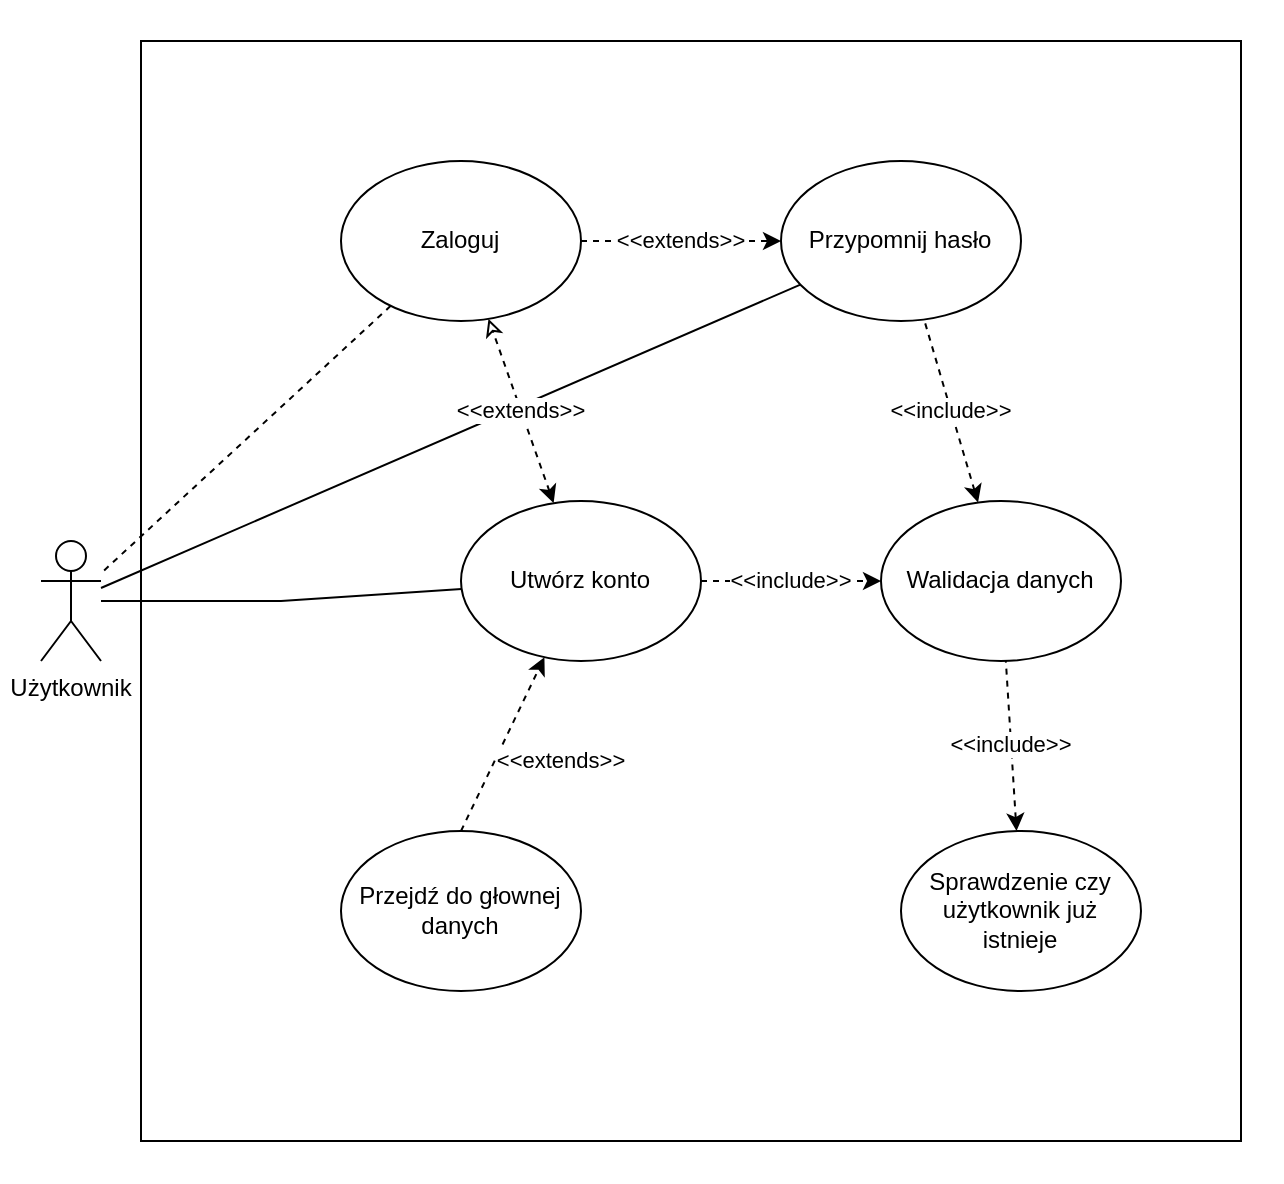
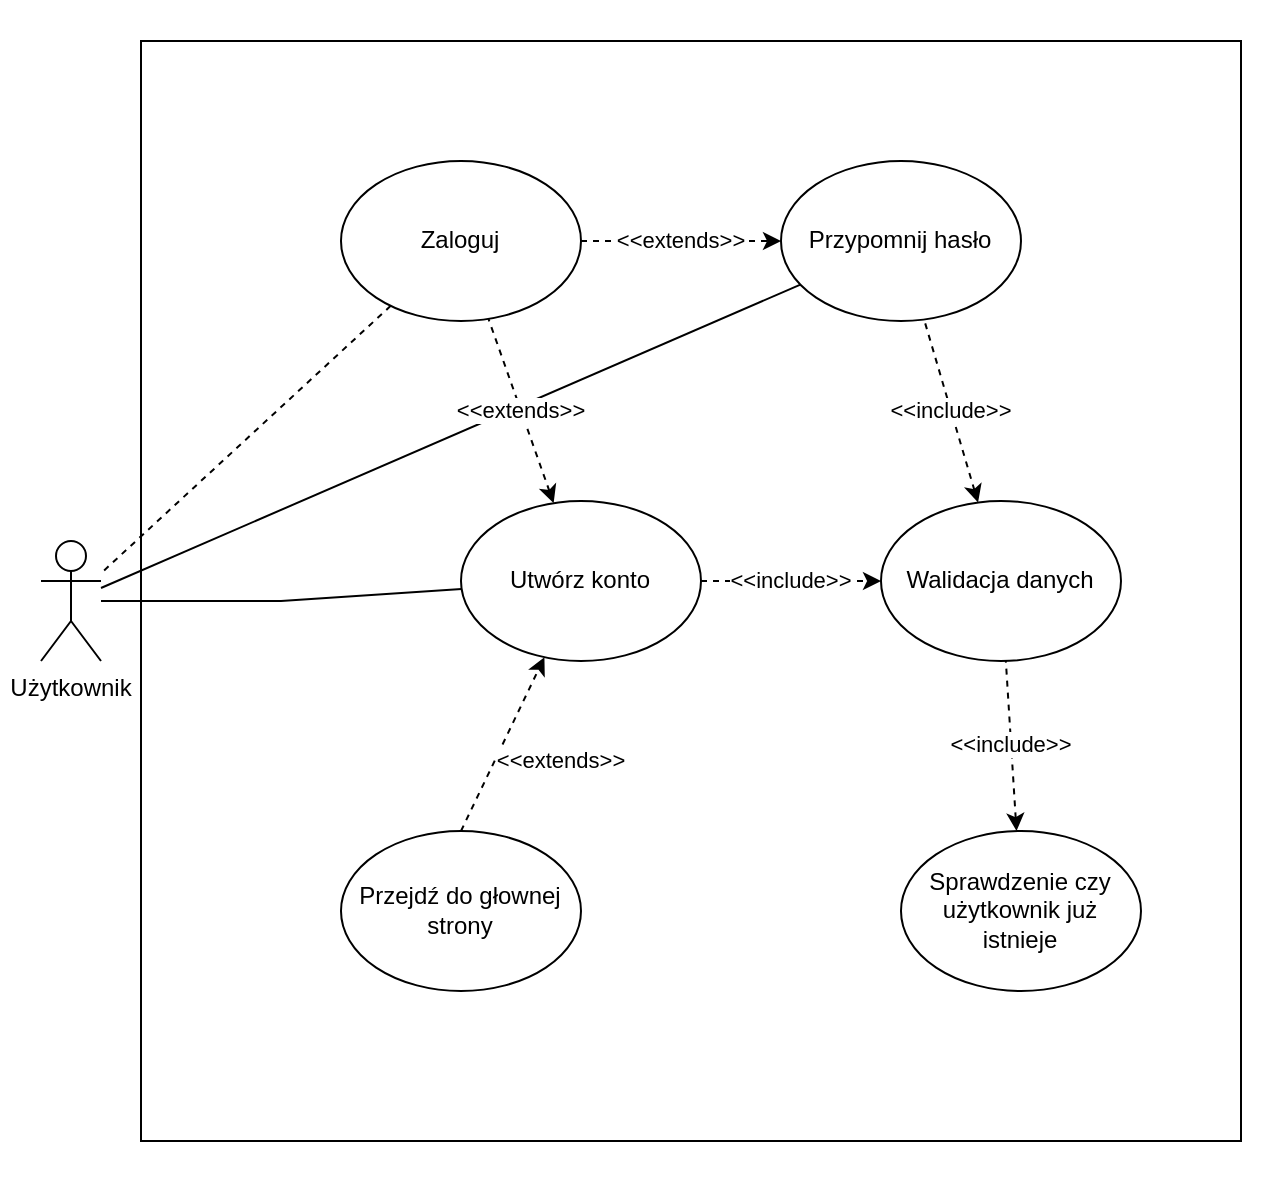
edge "Zaloguj" -- "Utwórz konto": arrowhead classic -> none
node "Przejdź do głownej danych": label "Przejdź do głownej danych" -> "Przejdź do głownej strony"
